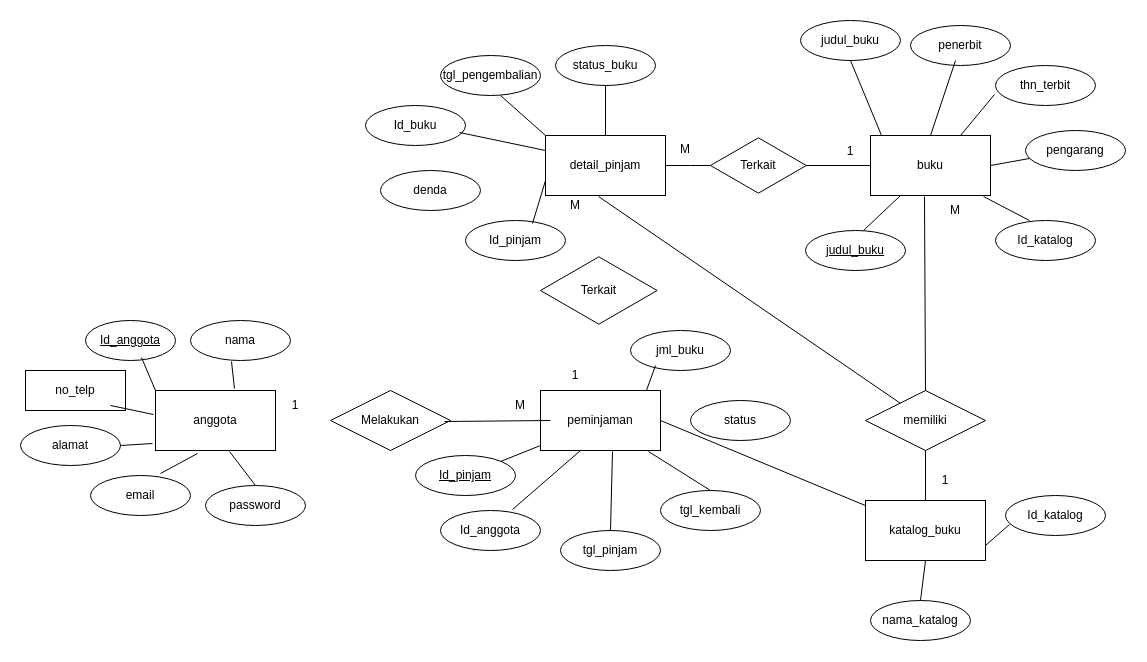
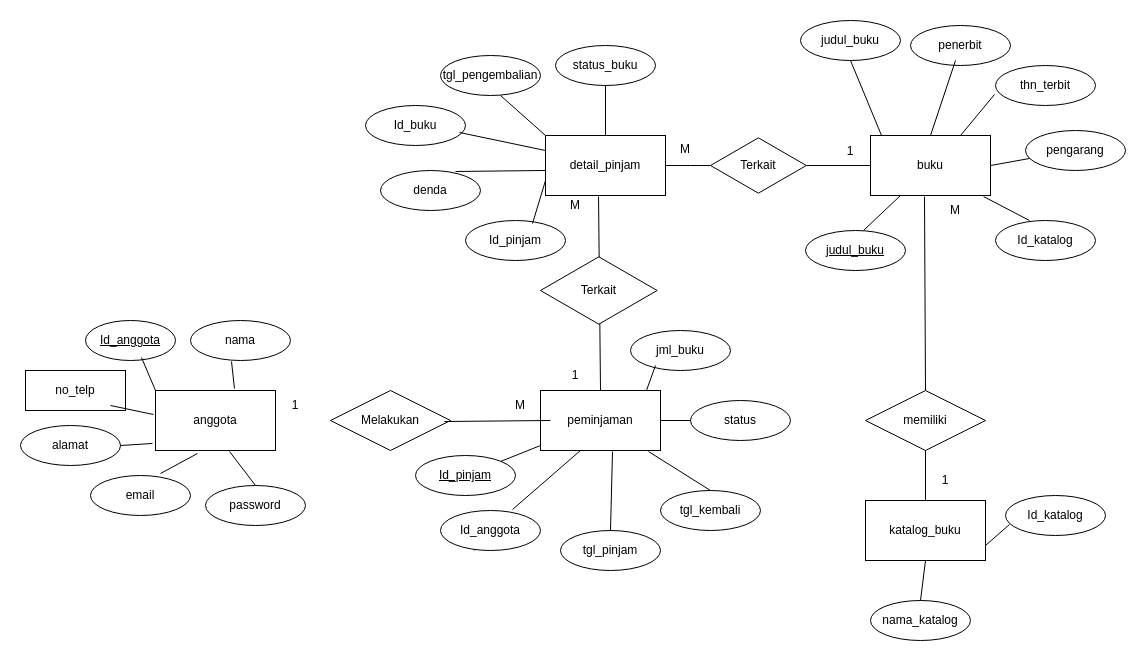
edge "detail_pinjam" -- "denda": added
edge "detail_pinjam" -- "memiliki": now "detail_pinjam" -- "peminjaman"
edge "peminjaman" -- "katalog_buku": now "peminjaman" -- "status"
